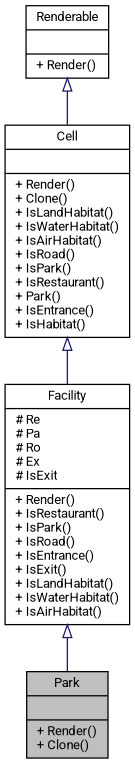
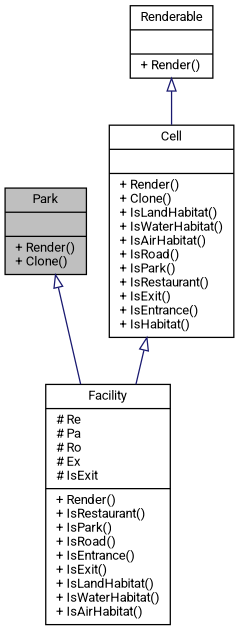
node "Cell": text "+ Park()" -> "+ IsExit()"
edge "Park" -> "Facility": reversed
